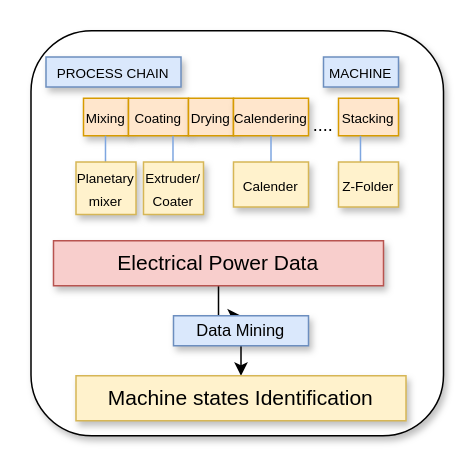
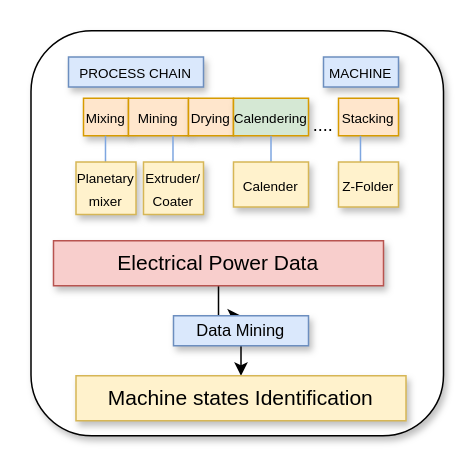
node "PROCESS CHAIN": moved (113, 72) -> (136, 72)
node "Calendering": fillcolor #ffe6cc -> #d5e8d4
node "Coating": label "Coating" -> "Mining"
